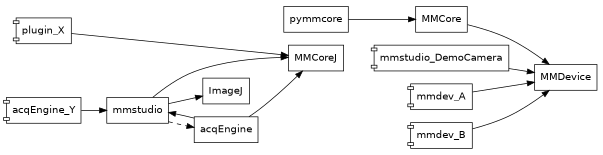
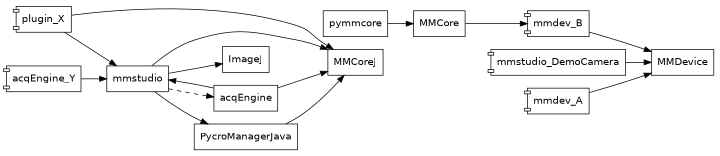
edge "MMCore" -> "MMDevice": now "MMCore" -> "mmdev_B"
edge "plugin_X" -> "mmstudio": added
node "PycroManagerJava": added
